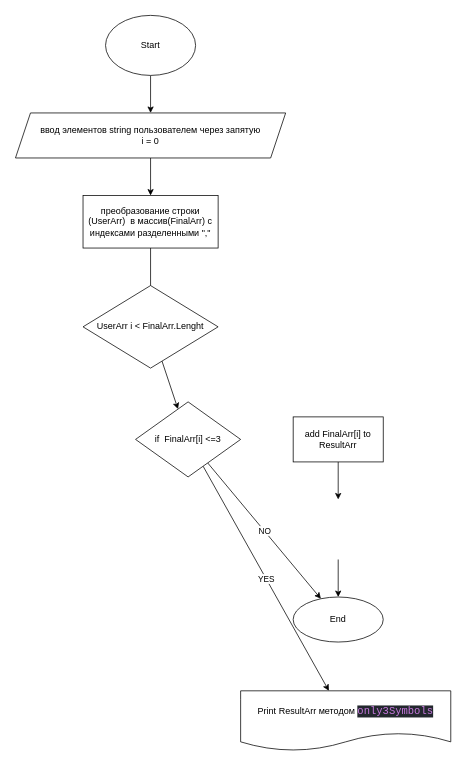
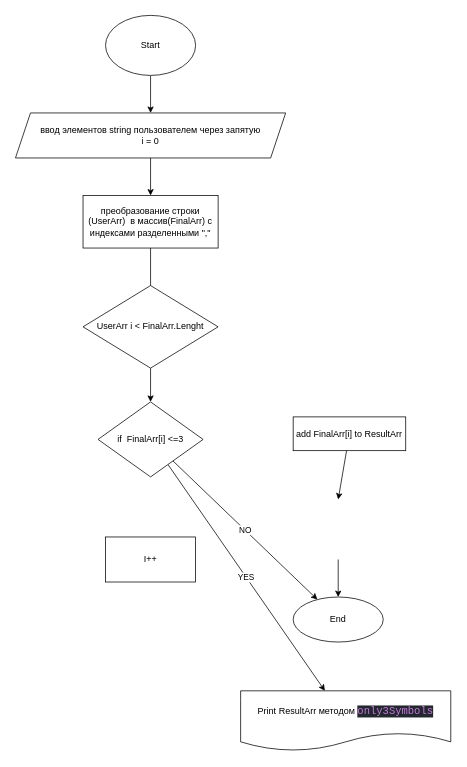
node "if FinalArr[i] <=3": moved (188, 439) -> (150, 439)
node "add FinalArr[i] to ResultArr": size 90x45 -> 113x34
node "I++": added
